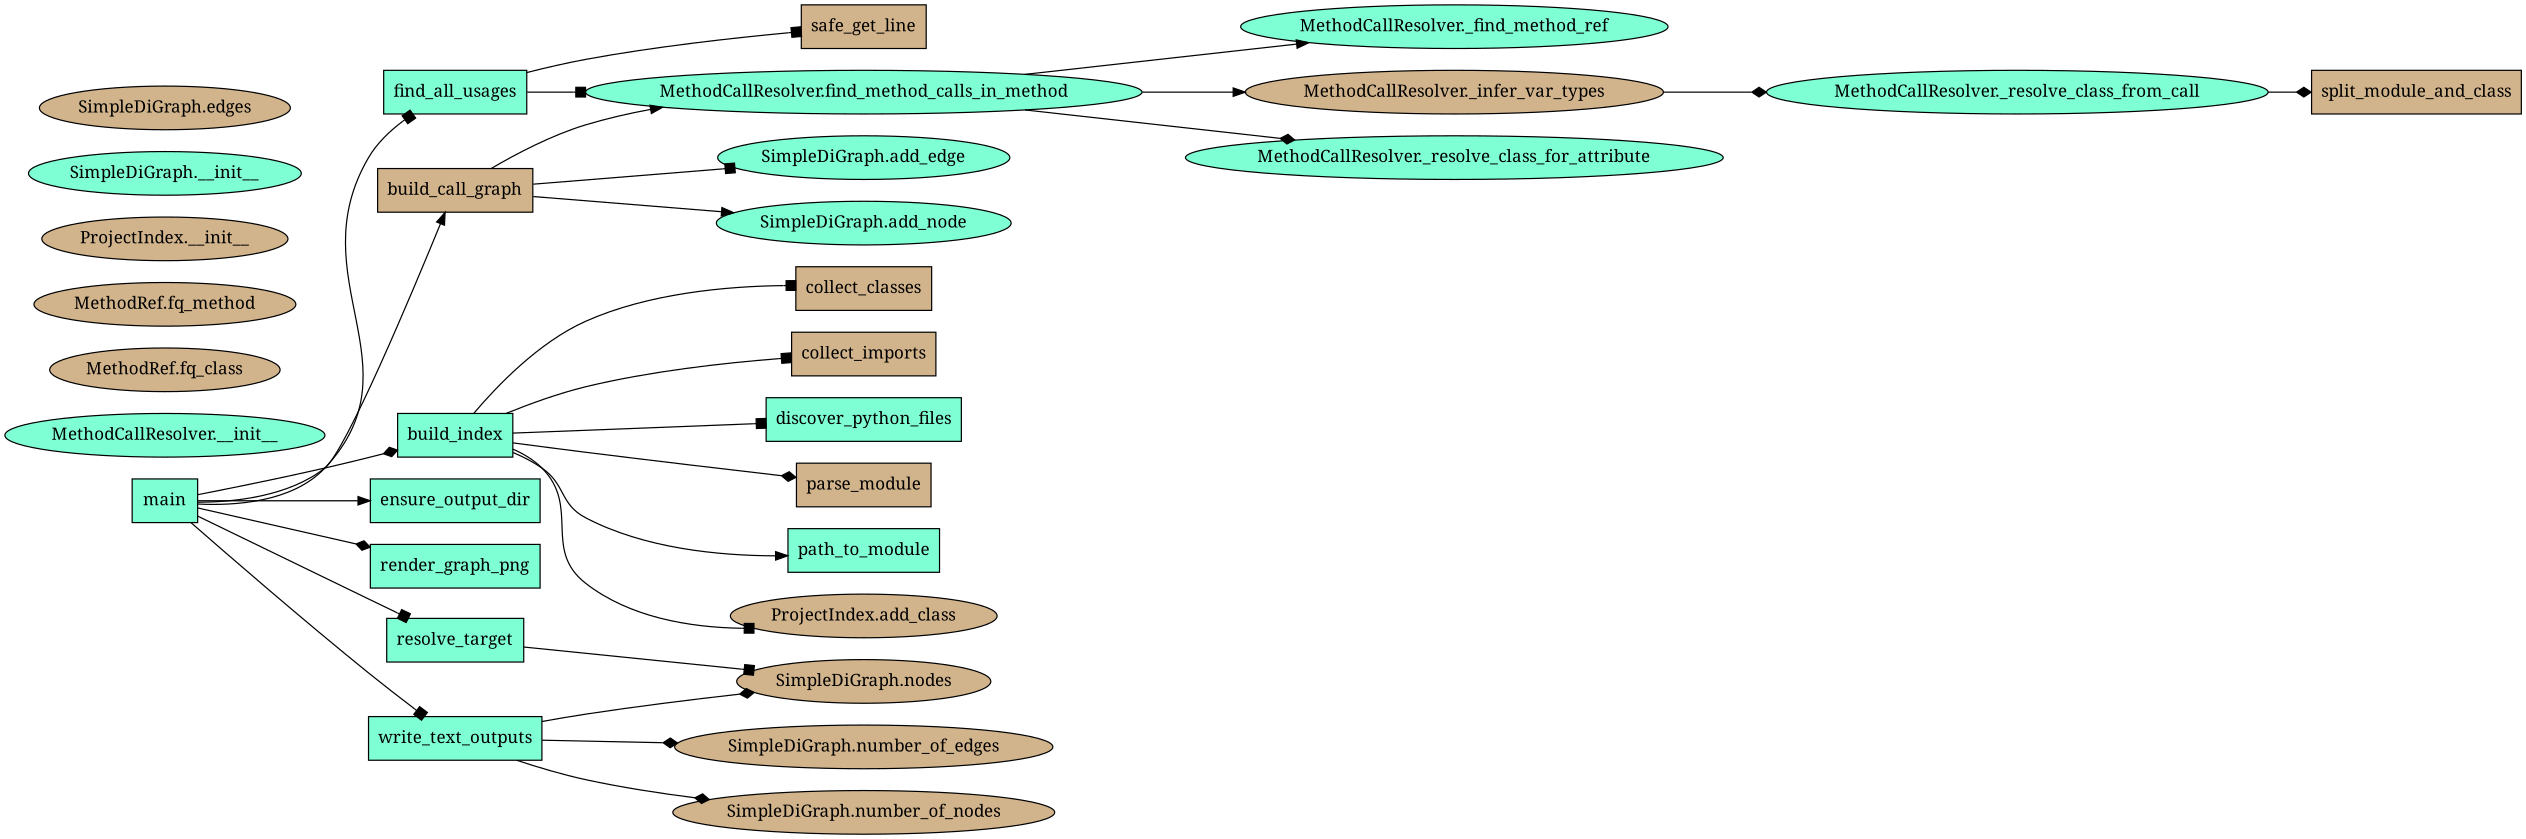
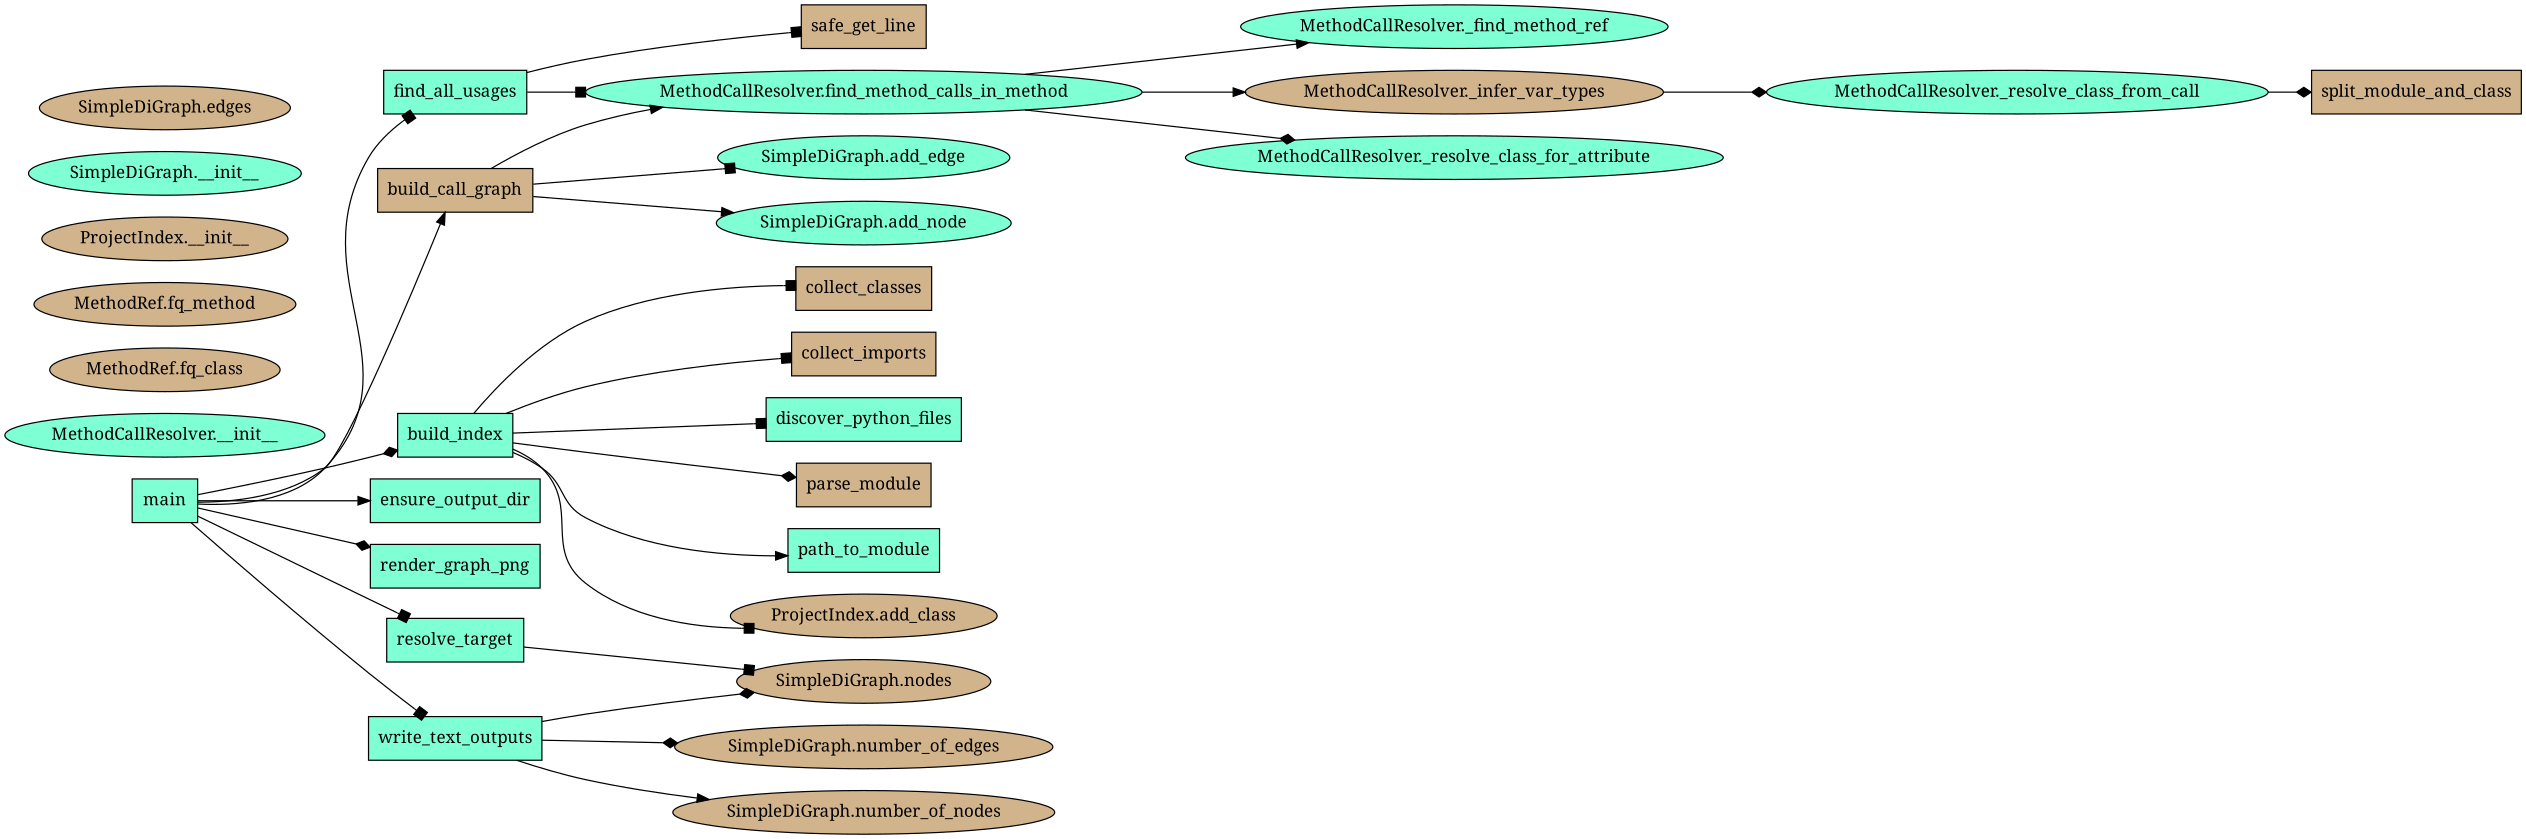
edge "write_text_outputs" -> "SimpleDiGraph.number_of_nodes": arrowhead diamond -> normal
